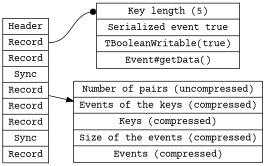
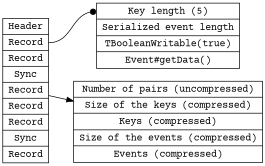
node "Key length (5)": text "Serialized event true" -> "Serialized event length"
node "Number of pairs (uncompressed)": text "Events of the keys (compressed)" -> "Size of the keys (compressed)"
